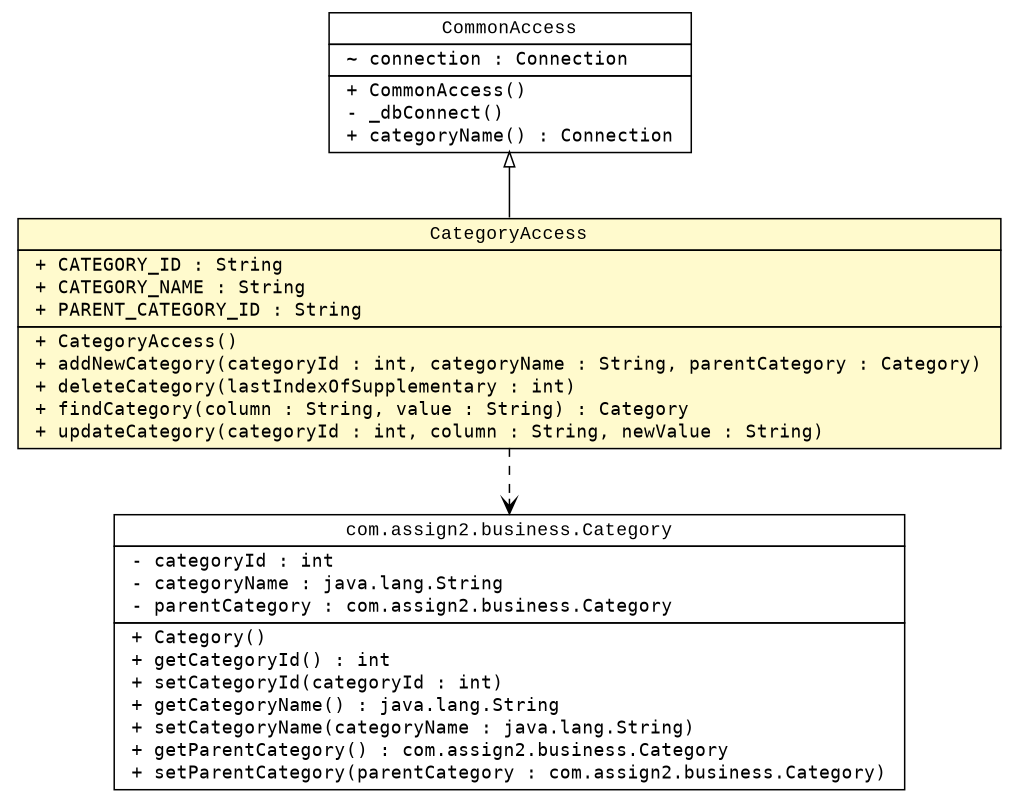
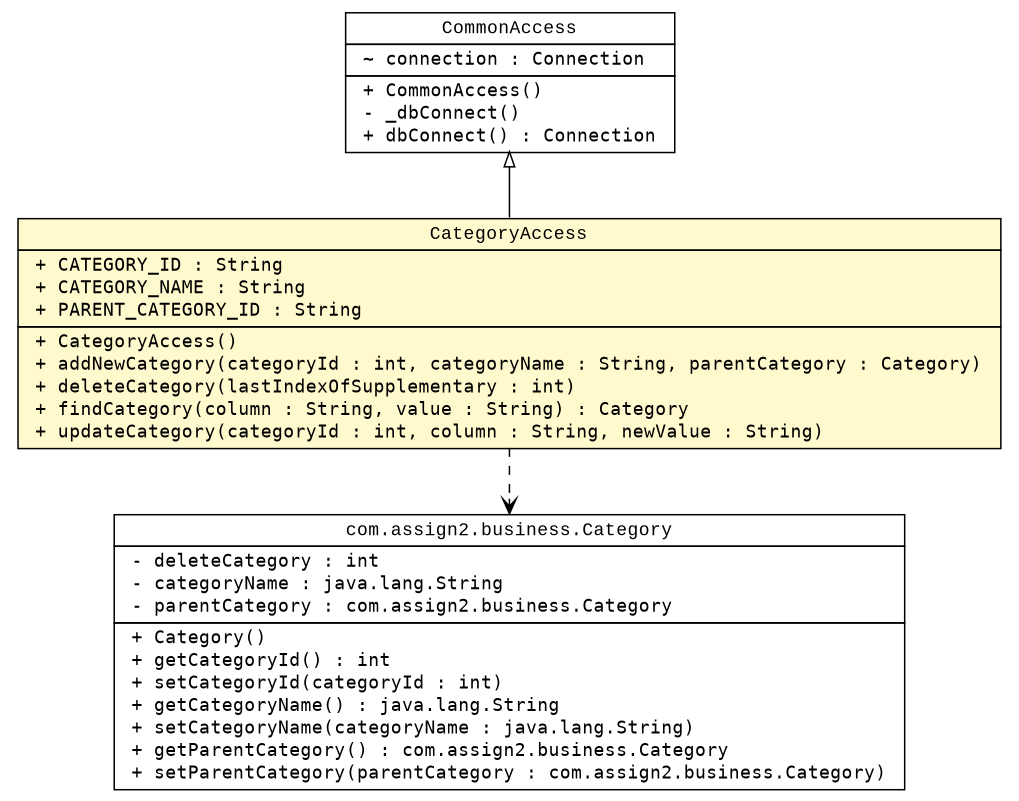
node "CommonAccess": text "+ categoryName() : Connection" -> "+ dbConnect() : Connection"
node "com.assign2.business.Category": text "- categoryId : int" -> "- deleteCategory : int"
